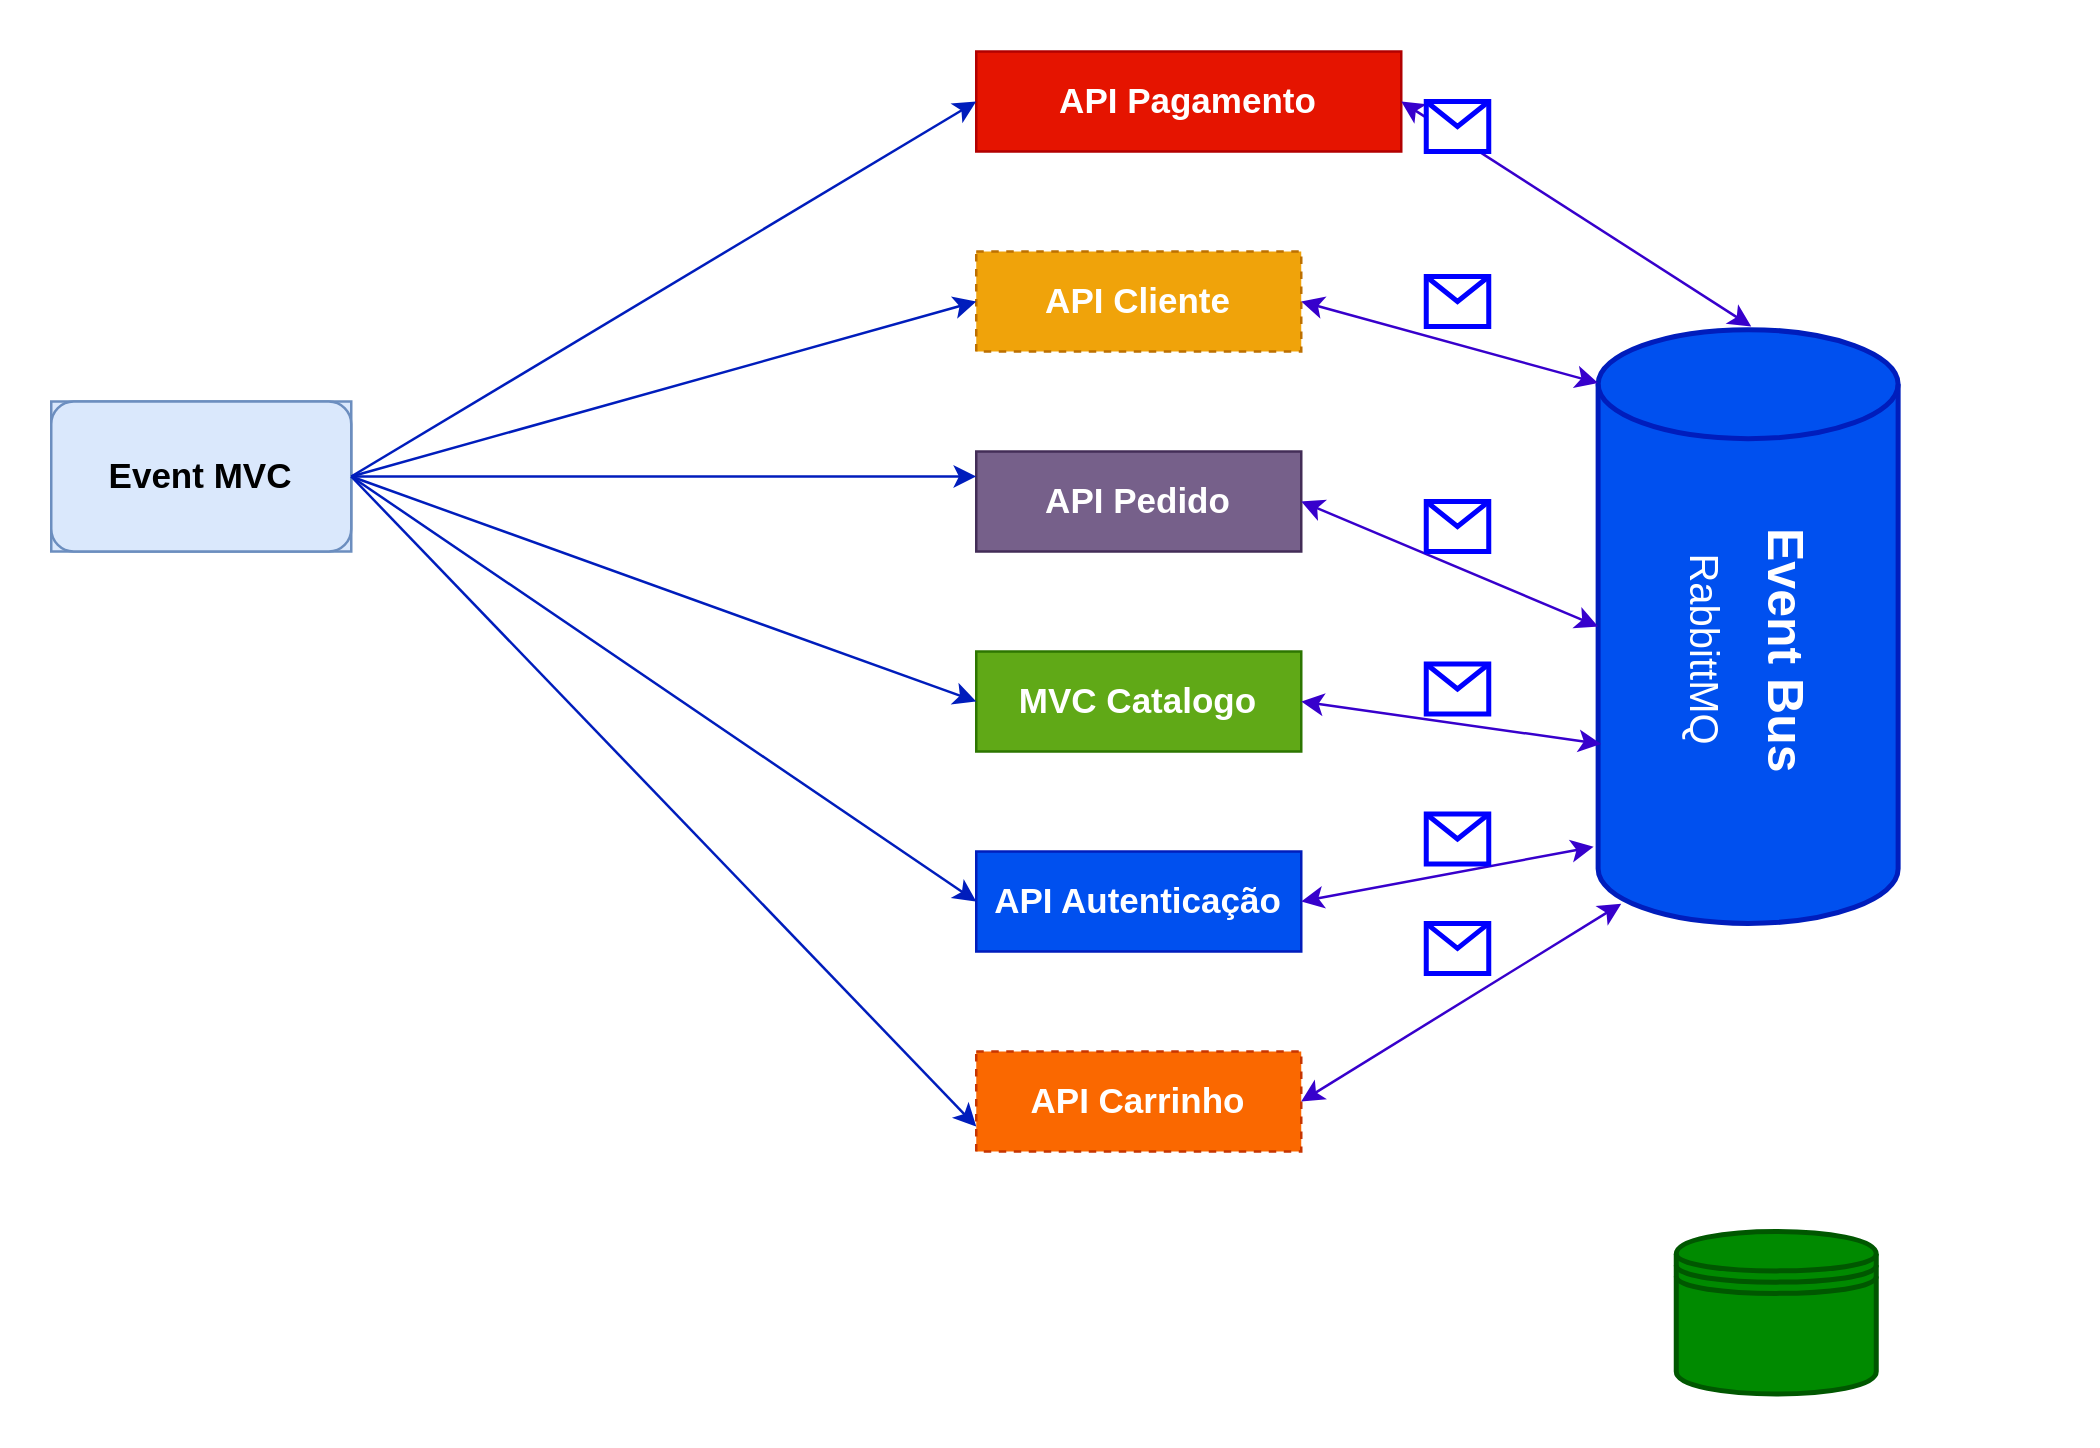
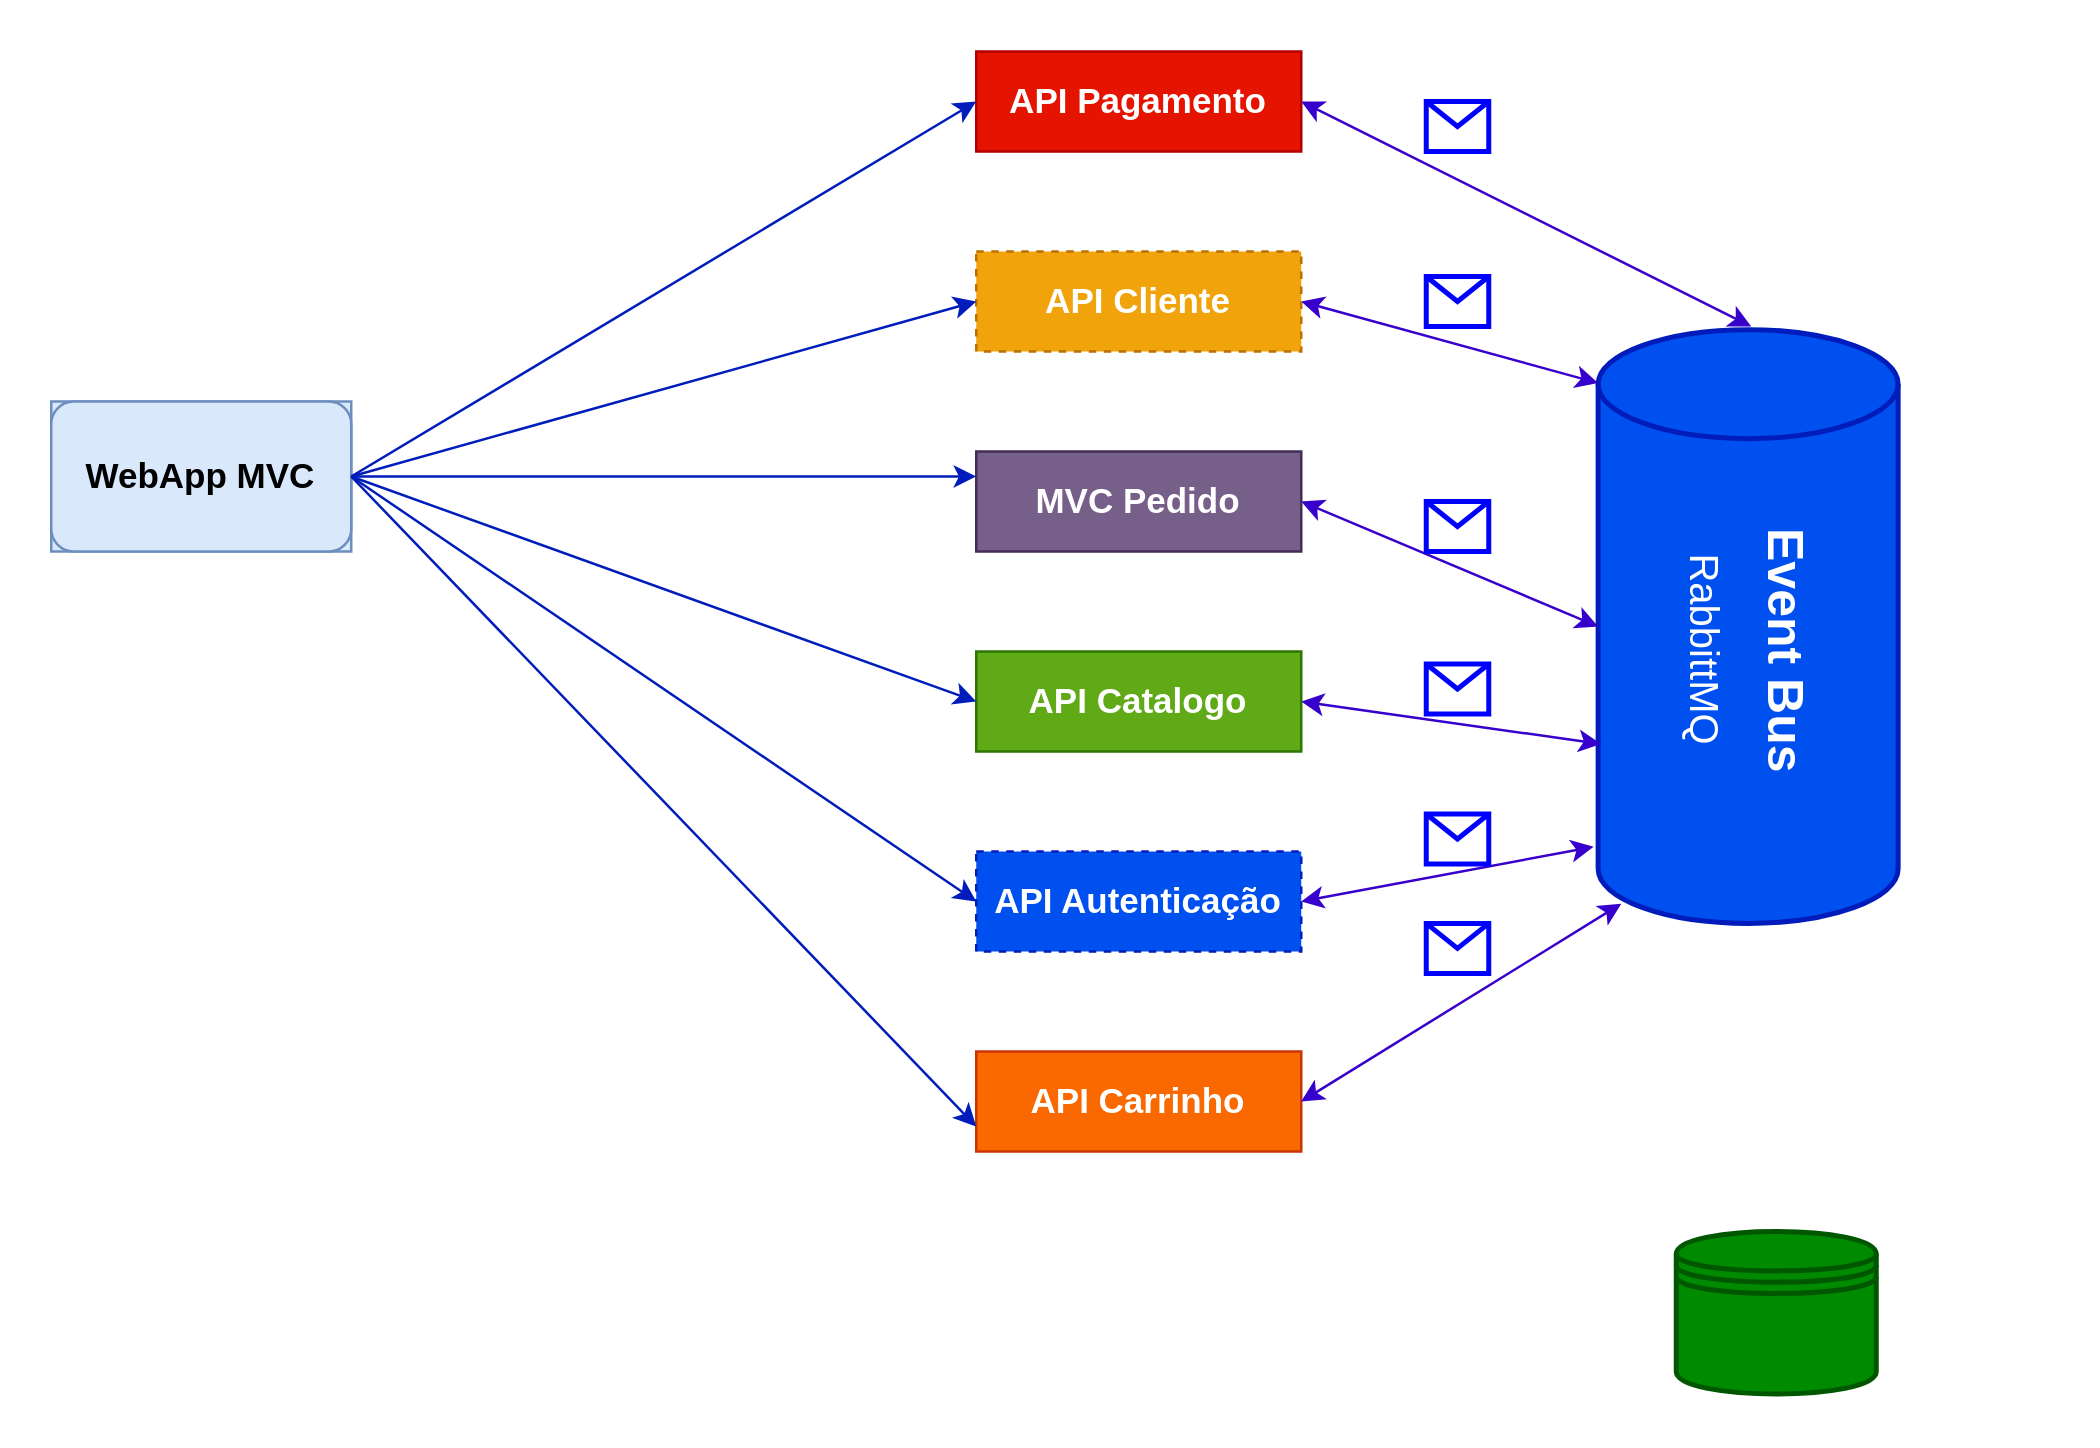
node "API Pagamento": size 425x100 -> 325x100
node "Event MVC": label "Event MVC" -> "WebApp MVC"
node "API Pedido": label "API Pedido" -> "MVC Pedido"
node "MVC Catalogo": label "MVC Catalogo" -> "API Catalogo"
node "API Autenticação": style solid -> dashed
node "API Carrinho": style dashed -> solid
